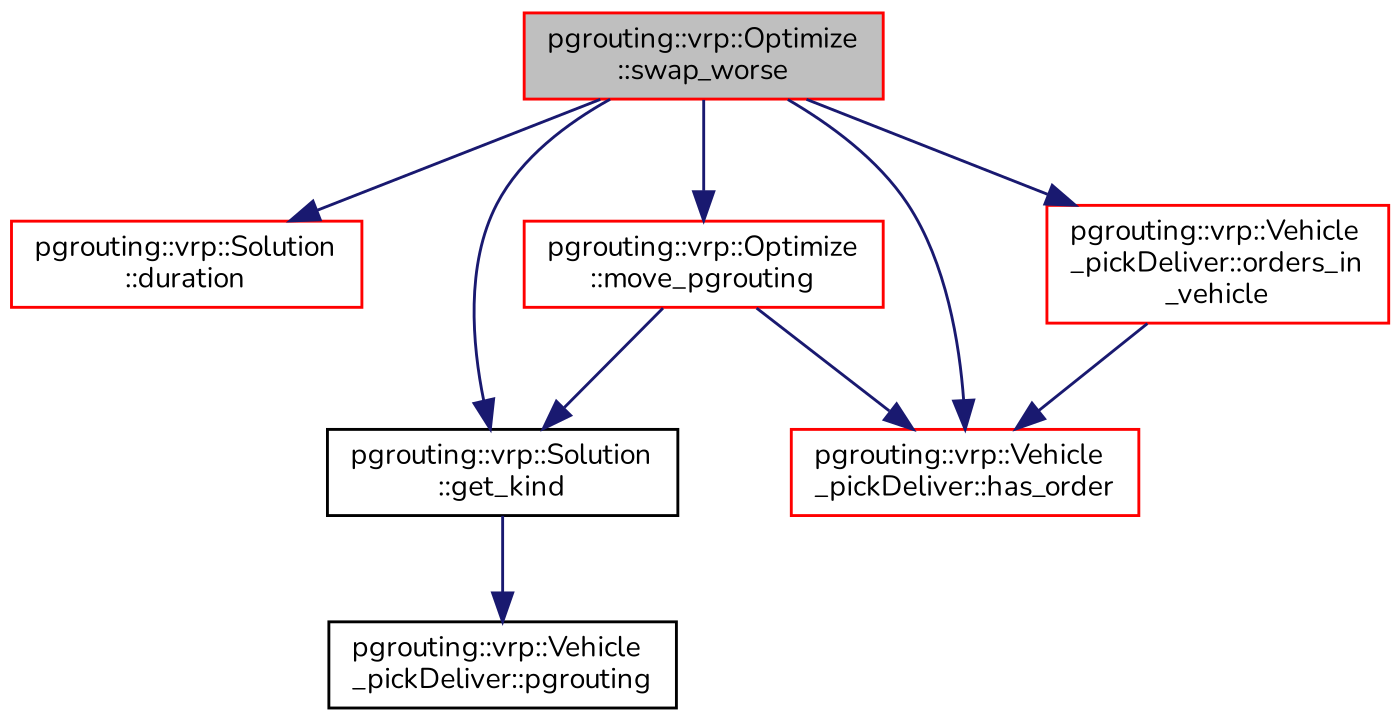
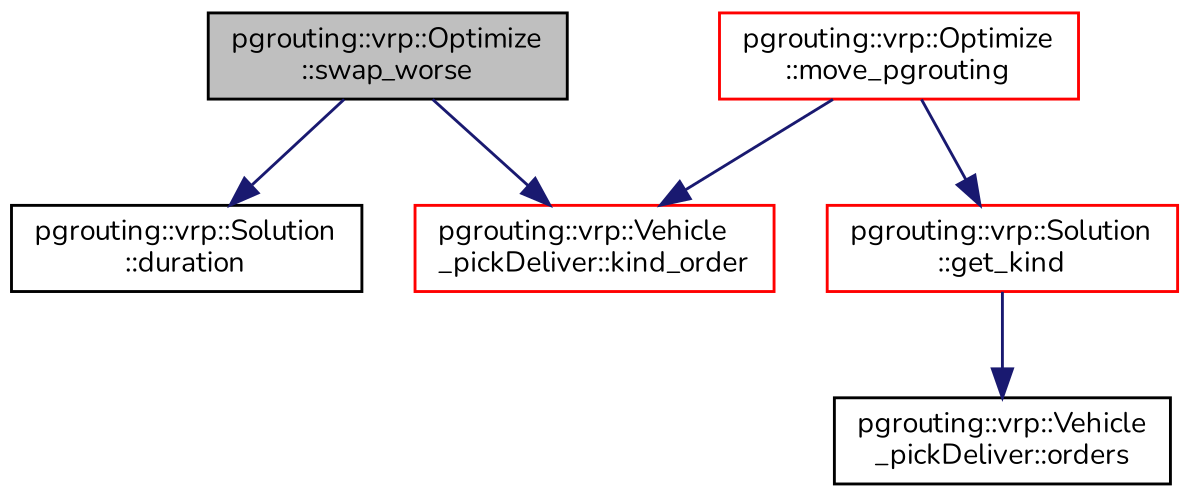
node "pgrouting::vrp::Optimize ::swap_worse": color red -> black
edge "pgrouting::vrp::Optimize ::swap_worse" -> "pgrouting::vrp::Optimize ::move_pgrouting": removed
edge "pgrouting::vrp::Optimize ::swap_worse" -> "pgrouting::vrp::Solution ::get_kind": removed
node "pgrouting::vrp::Solution ::duration": color red -> black
node "pgrouting::vrp::Vehicle _pickDeliver::orders_in _vehicle": removed
node "pgrouting::vrp::Solution ::get_kind": color black -> red
node "pgrouting::vrp::Vehicle _pickDeliver::has_order": label "pgrouting::vrp::Vehicle _pickDeliver::has_order" -> "pgrouting::vrp::Vehicle _pickDeliver::kind_order"
node "pgrouting::vrp::Vehicle _pickDeliver::pgrouting": label "pgrouting::vrp::Vehicle _pickDeliver::pgrouting" -> "pgrouting::vrp::Vehicle _pickDeliver::orders"
